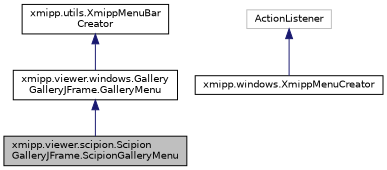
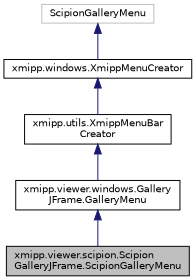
node "ActionListener": label "ActionListener" -> "ScipionGalleryMenu"
node "xmipp.viewer.windows.Gallery GalleryJFrame.GalleryMenu": label "xmipp.viewer.windows.Gallery GalleryJFrame.GalleryMenu" -> "xmipp.viewer.windows.Gallery JFrame.GalleryMenu"
edge "xmipp.utils.XmippMenuBar Creator" -> "xmipp.windows.XmippMenuCreator": added
